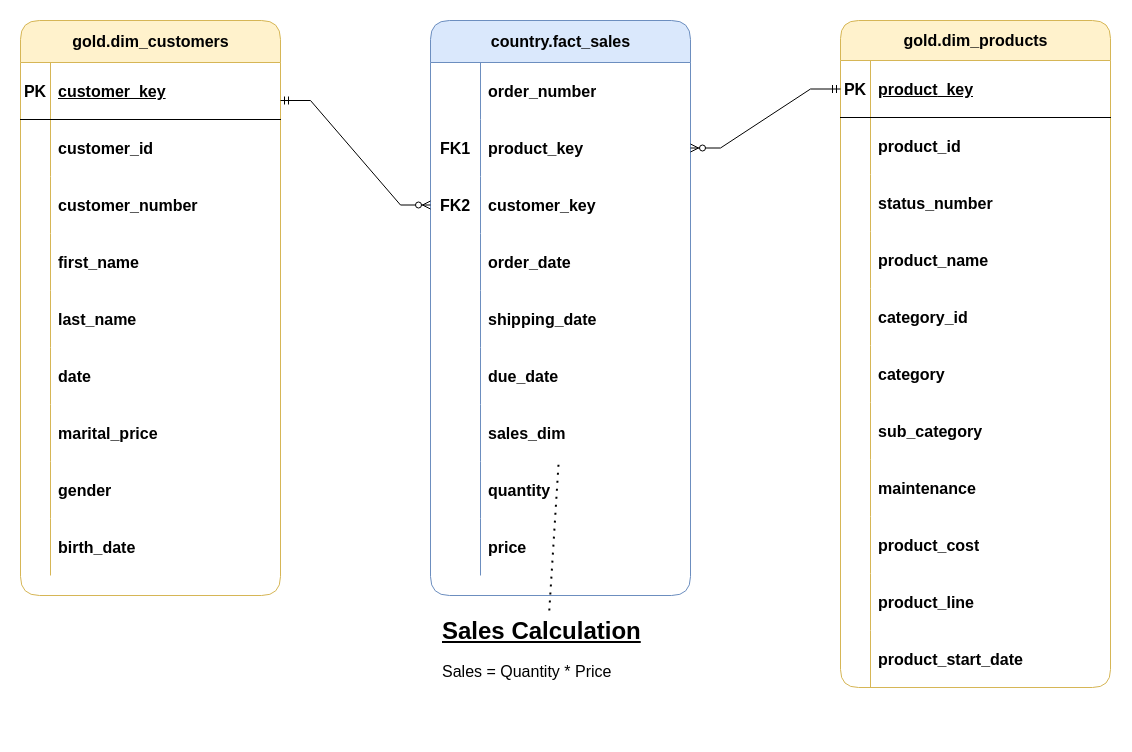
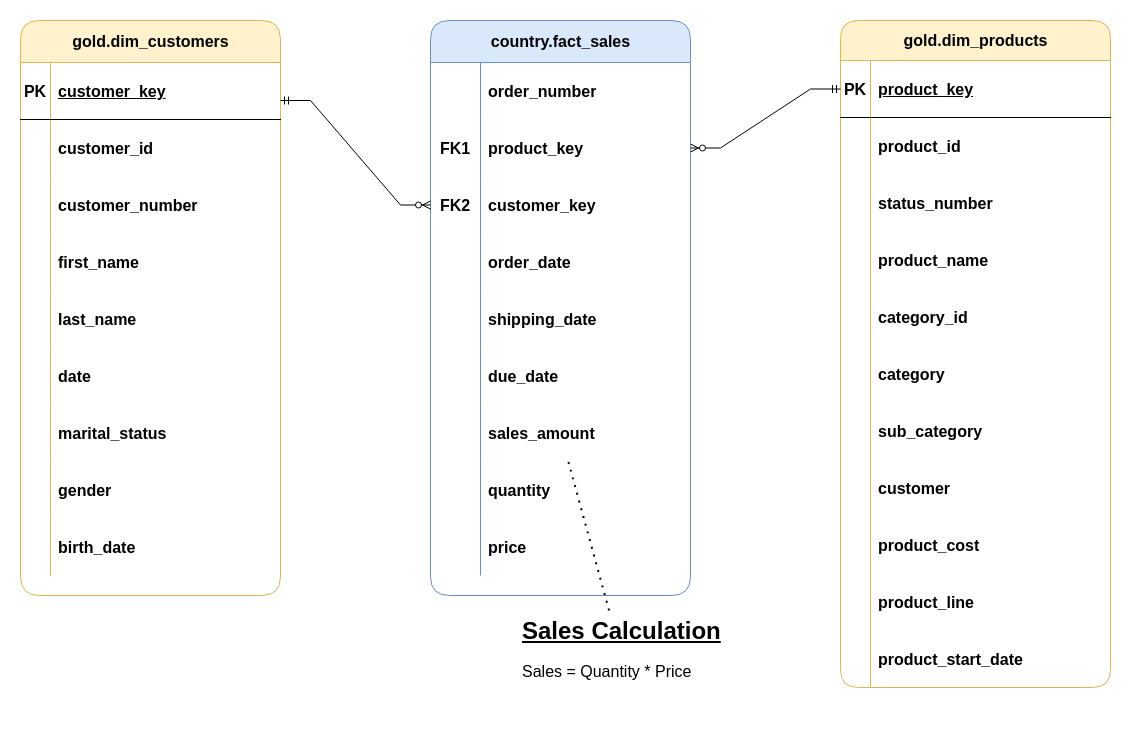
node "marital_price": label "marital_price" -> "marital_status"
node "sales_dim": label "sales_dim" -> "sales_amount"
node "maintenance": label "maintenance" -> "customer"
node "Sales CalculationSales = Quantity * Price": moved (546, 671) -> (626, 671)
